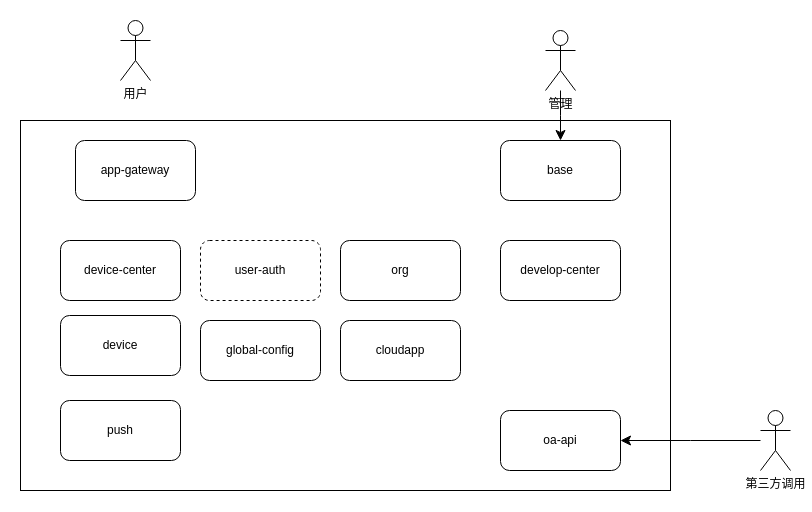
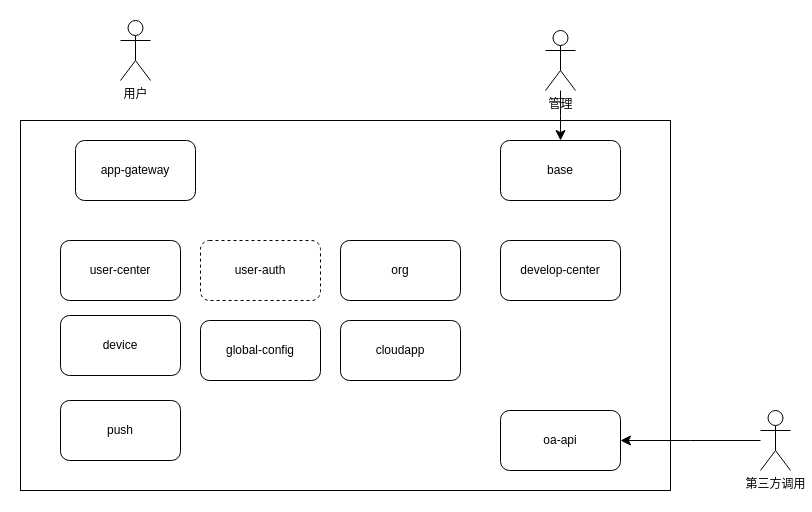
node "device-center": label "device-center" -> "user-center"
